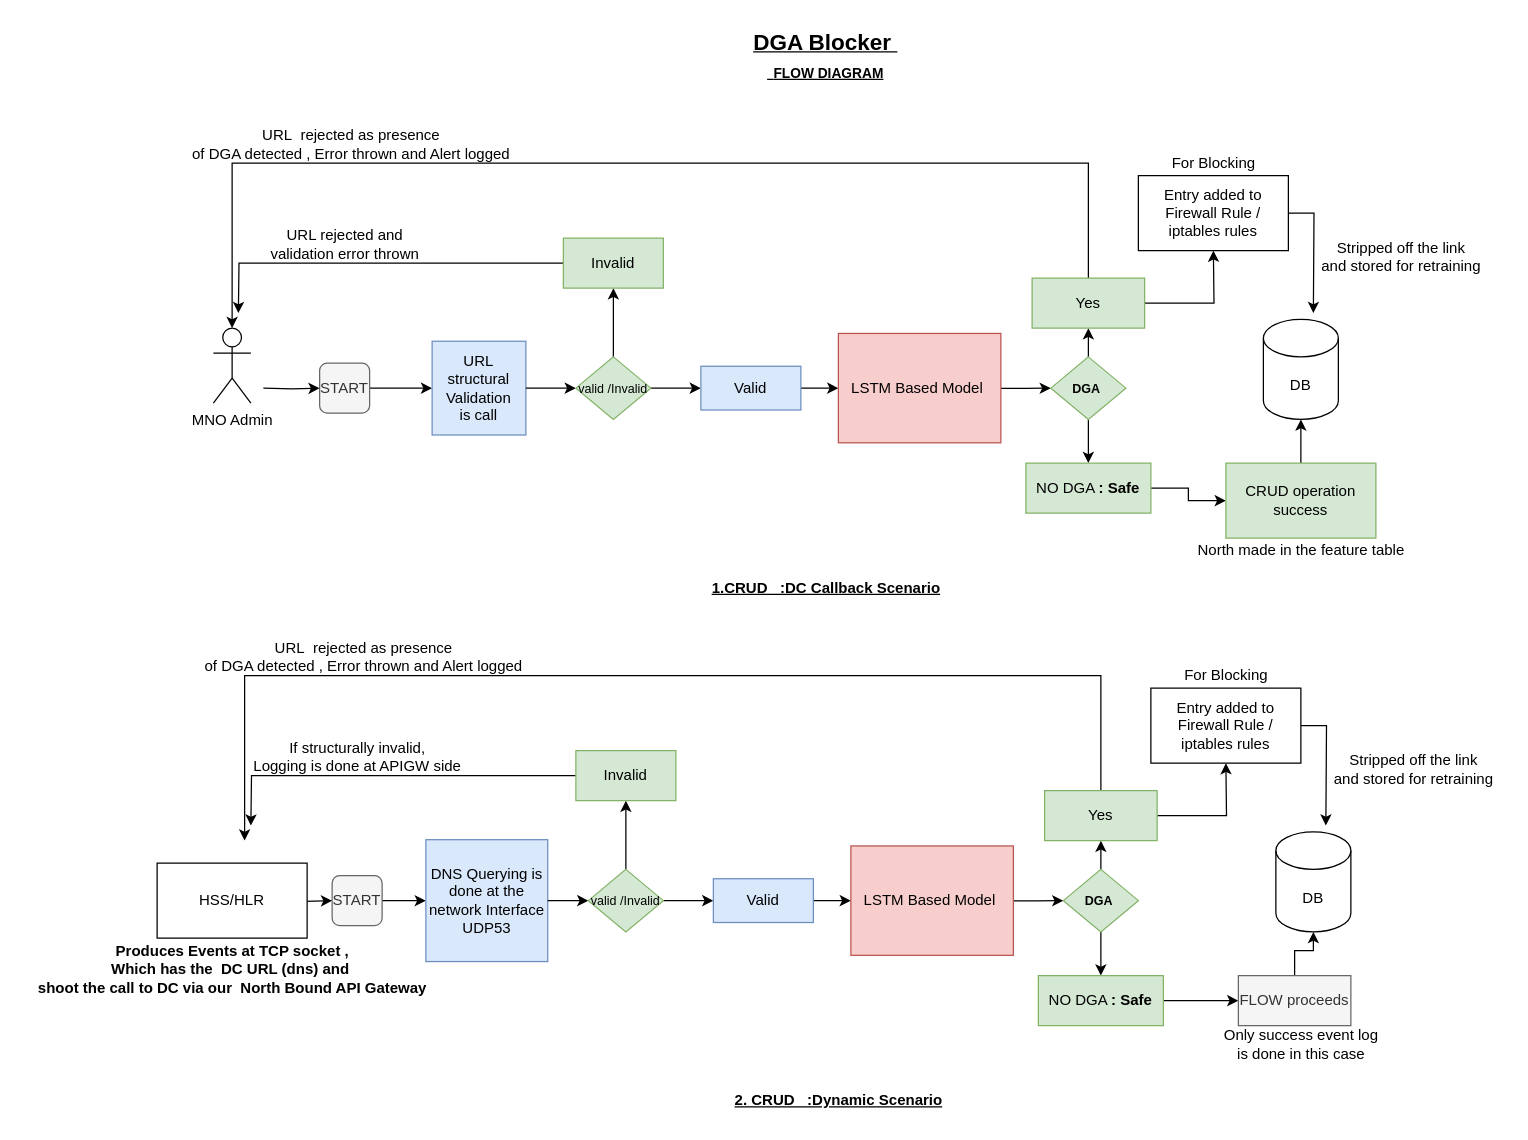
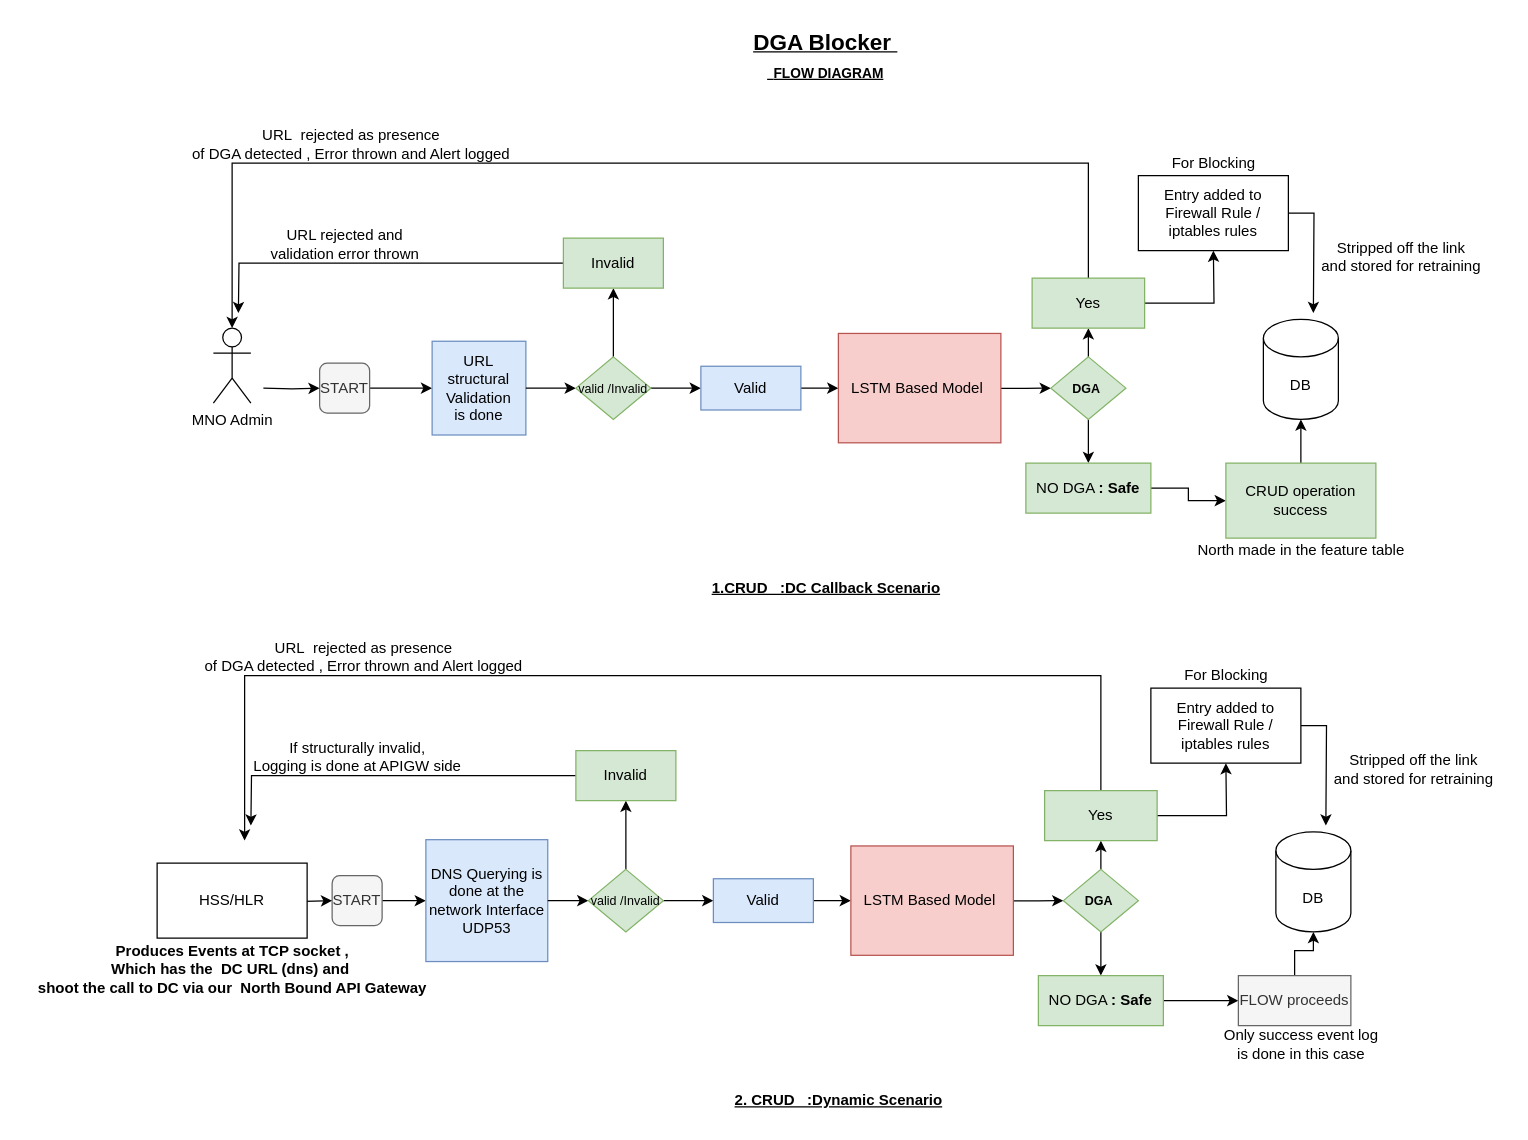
node "URL structural Validation is call": label "URL structural Validation is call" -> "URL structural Validation is done"
